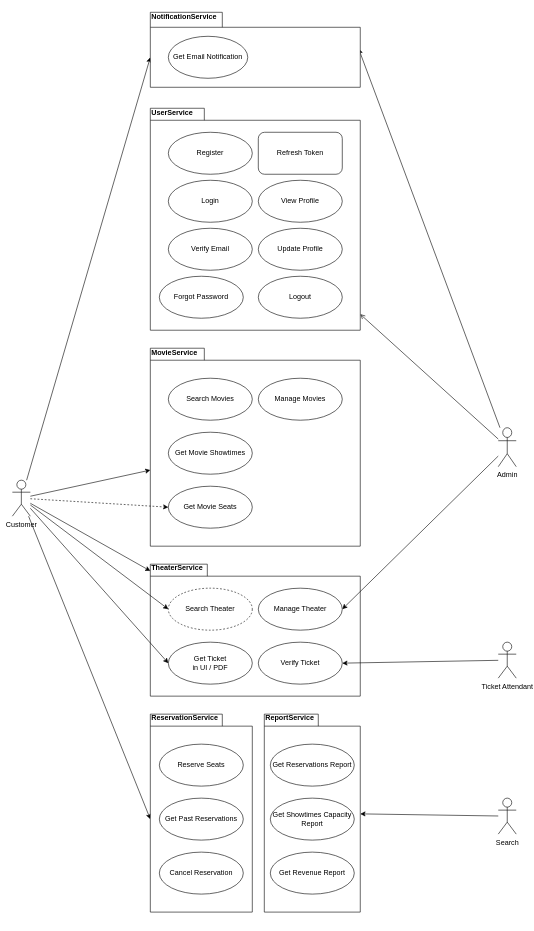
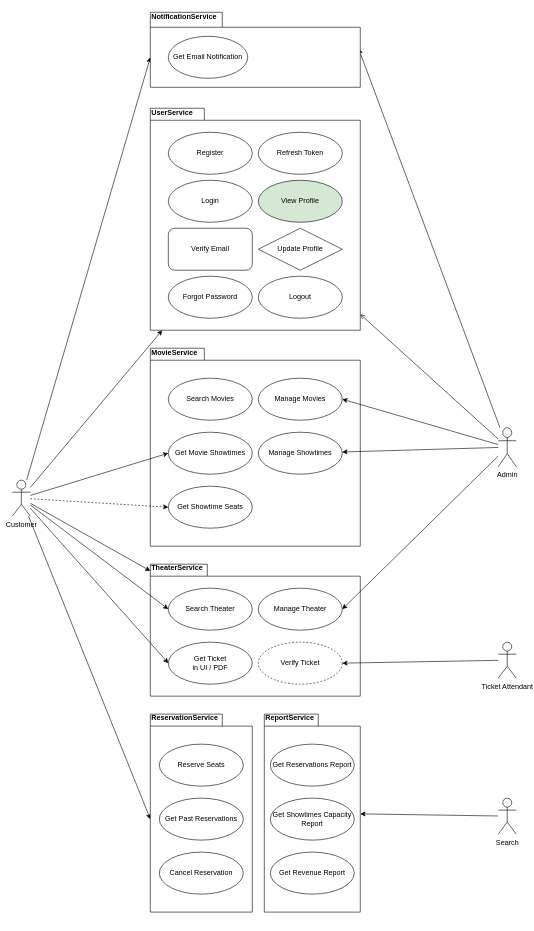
node "Refresh Token": shape rounded rectangle -> ellipse
node "View Profile": fillcolor #ffffff -> #d5e8d4
node "Verify Email": shape ellipse -> rounded rectangle
node "Update Profile": shape ellipse -> diamond
node "Forgot Password": moved (201, 297) -> (210, 297)
edge "Customer" -> "UserService": added
edge "Admin" -> "Manage Movies": added
edge "Admin" -> "Manage Showtimes": added
node "Manage Showtimes": added
edge "Customer" -> "MovieService": now "Customer" -> "Get Movie Showtimes"
node "Get Movie Seats": label "Get Movie Seats" -> "Get Showtime Seats"
node "Search Theater": style dashed -> solid
node "Verify Ticket": style solid -> dashed
